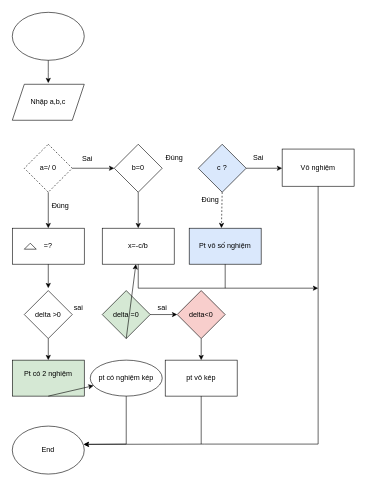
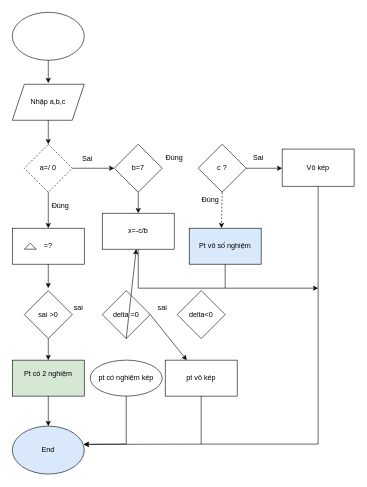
edge "Nhập a,b,c" -> "a=/ 0": added
node "b=0": label "b=0" -> "b=7"
node "c ?": fillcolor #dae8fc -> #ffffff
node "Vô nghiệm": label "Vô nghiệm" -> "Vô kép"
node "x=-c/b": moved (138, 246) -> (138, 231)
node "delta >0": label "delta >0" -> "sai >0"
node "delta =0": fillcolor #d5e8d4 -> #ffffff
edge "delta =0" -> "delta<0": now "delta =0" -> "pt vô kép"
node "delta<0": fillcolor #f8cecc -> #ffffff
edge "delta<0" -> "pt vô kép": removed
edge "Pt có 2 nghiệm" -> "pt có nghiệm kép": now "Pt có 2 nghiệm" -> "End"
node "End": fillcolor #ffffff -> #dae8fc
